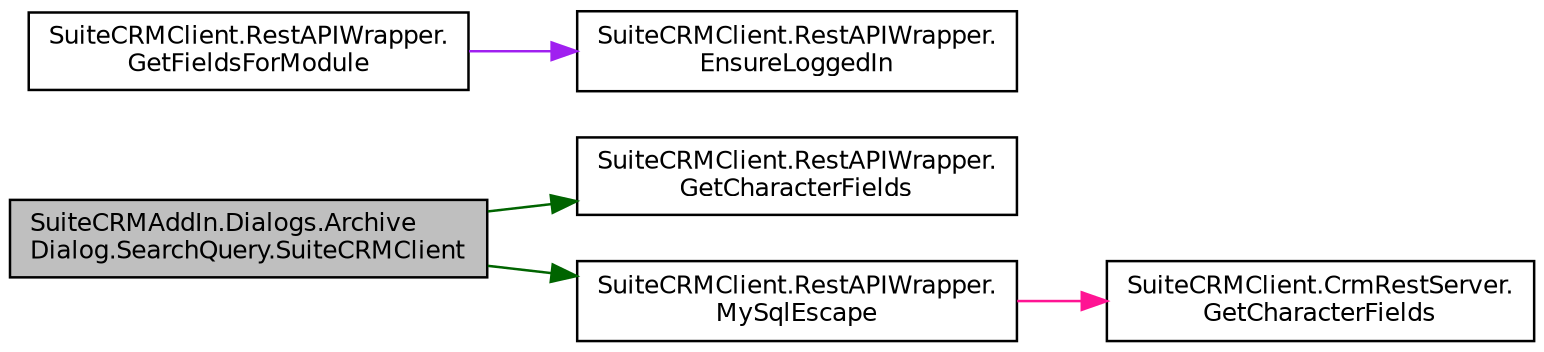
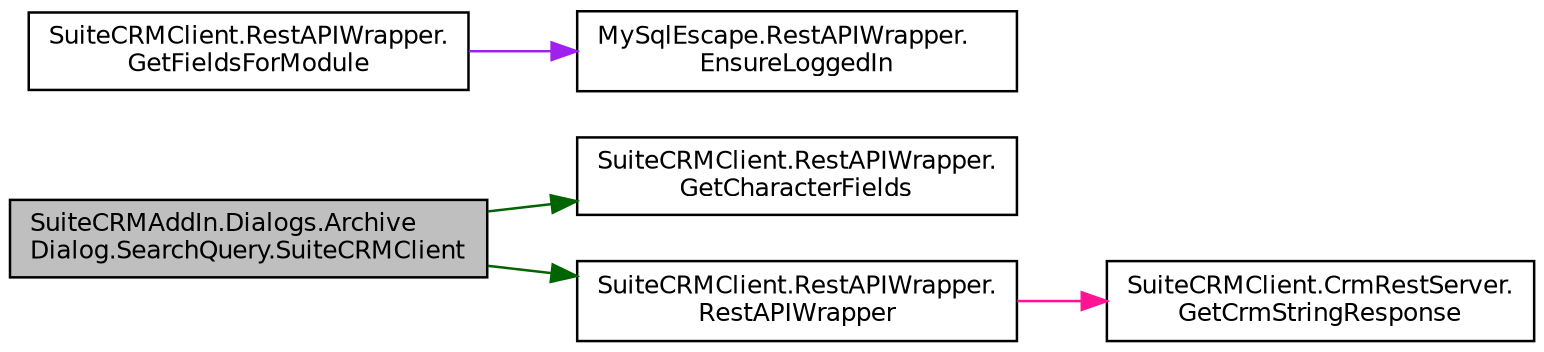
node "SuiteCRMClient.RestAPIWrapper. EnsureLoggedIn": label "SuiteCRMClient.RestAPIWrapper. EnsureLoggedIn" -> "MySqlEscape.RestAPIWrapper. EnsureLoggedIn"
node "SuiteCRMClient.RestAPIWrapper. MySqlEscape": label "SuiteCRMClient.RestAPIWrapper. MySqlEscape" -> "SuiteCRMClient.RestAPIWrapper. RestAPIWrapper"
node "SuiteCRMClient.CrmRestServer. GetCharacterFields": label "SuiteCRMClient.CrmRestServer. GetCharacterFields" -> "SuiteCRMClient.CrmRestServer. GetCrmStringResponse"
